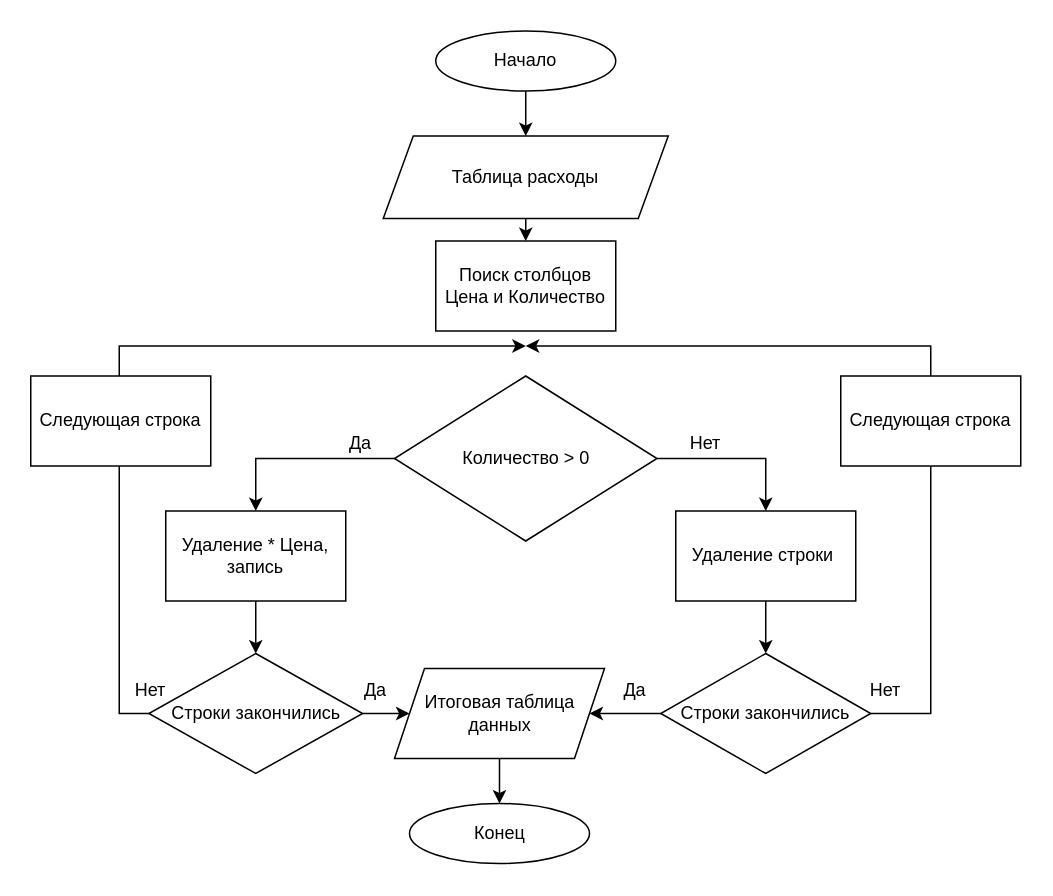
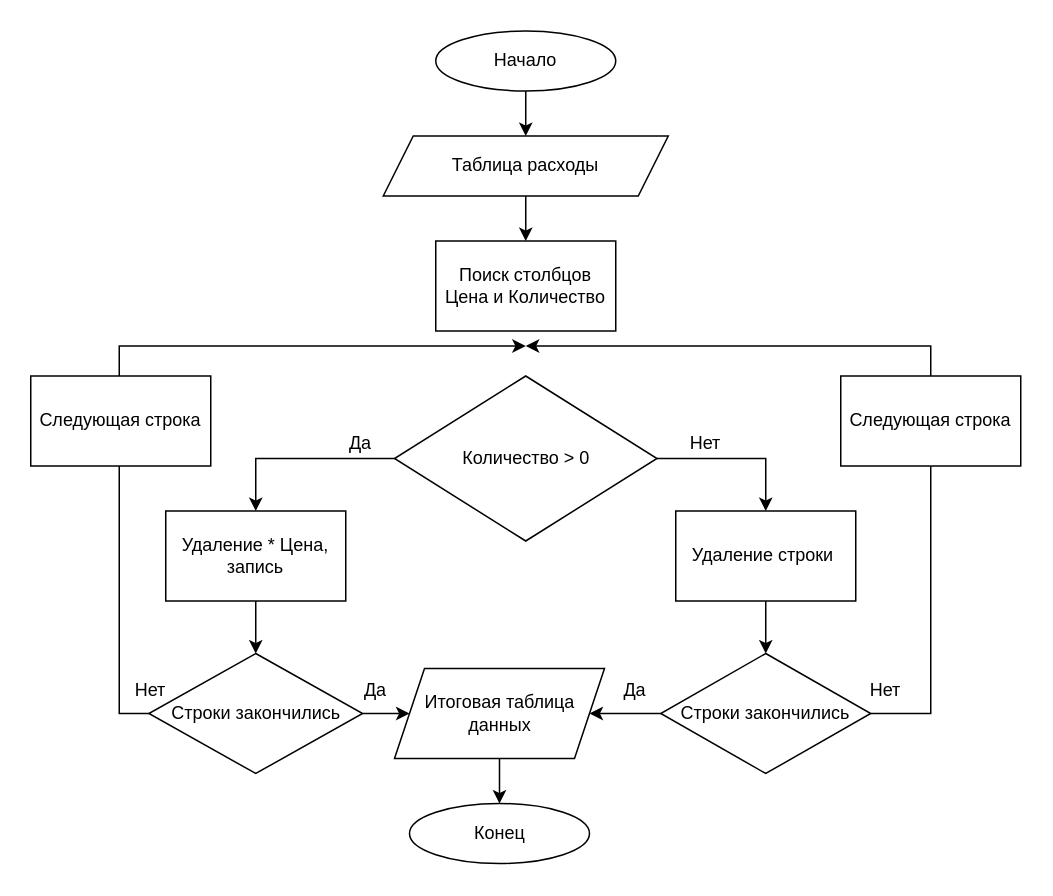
node "Таблица расходы": size 285x83 -> 285x60
